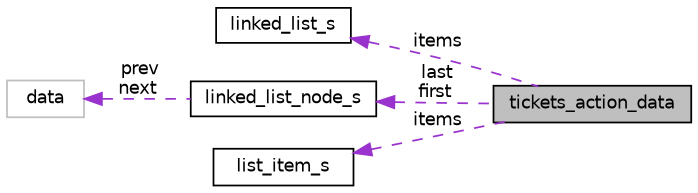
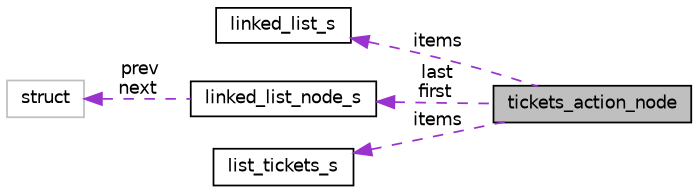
node "data": label "data" -> "struct"
node "tickets_action_data": label "tickets_action_data" -> "tickets_action_node"
node "list_item_s": label "list_item_s" -> "list_tickets_s"
